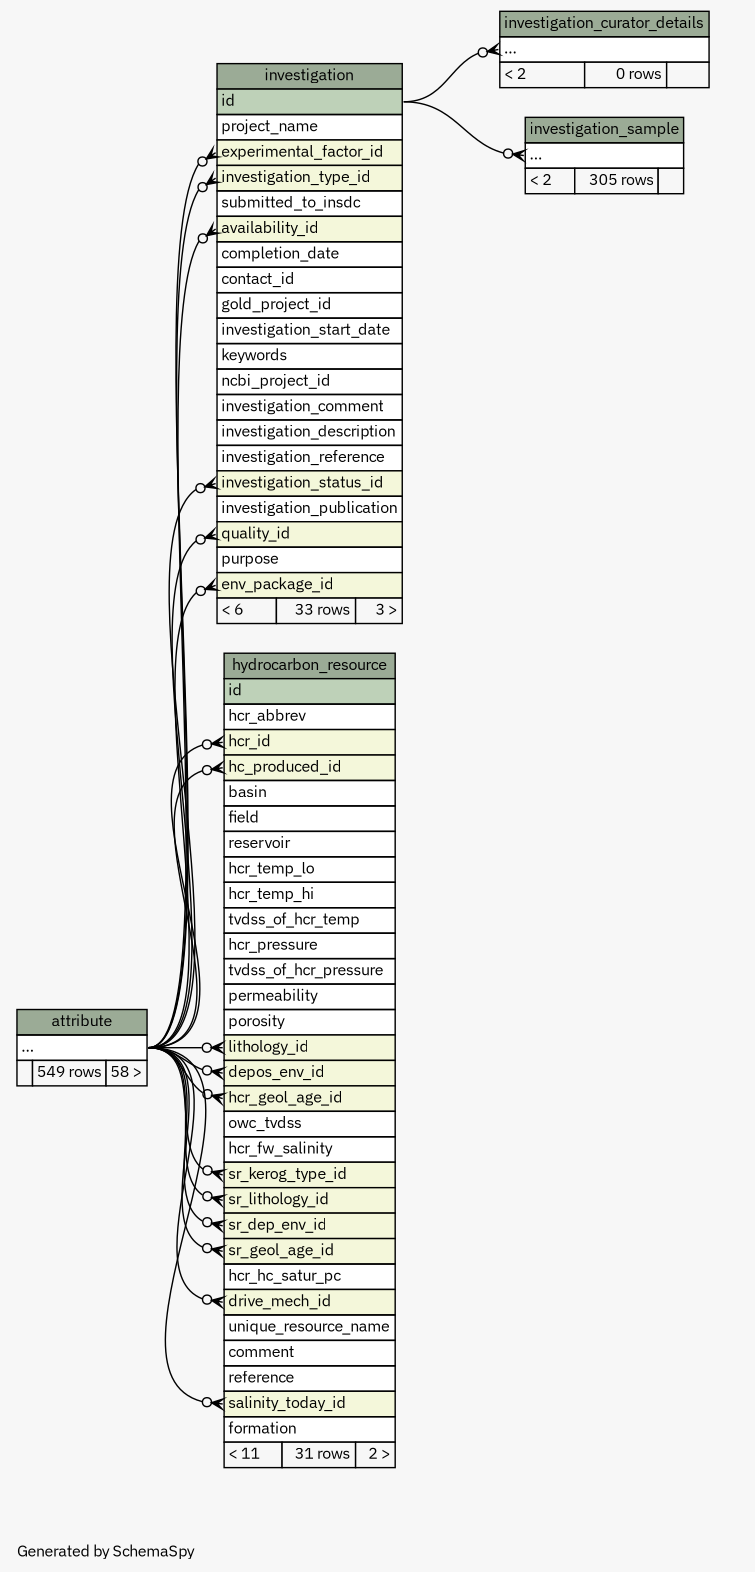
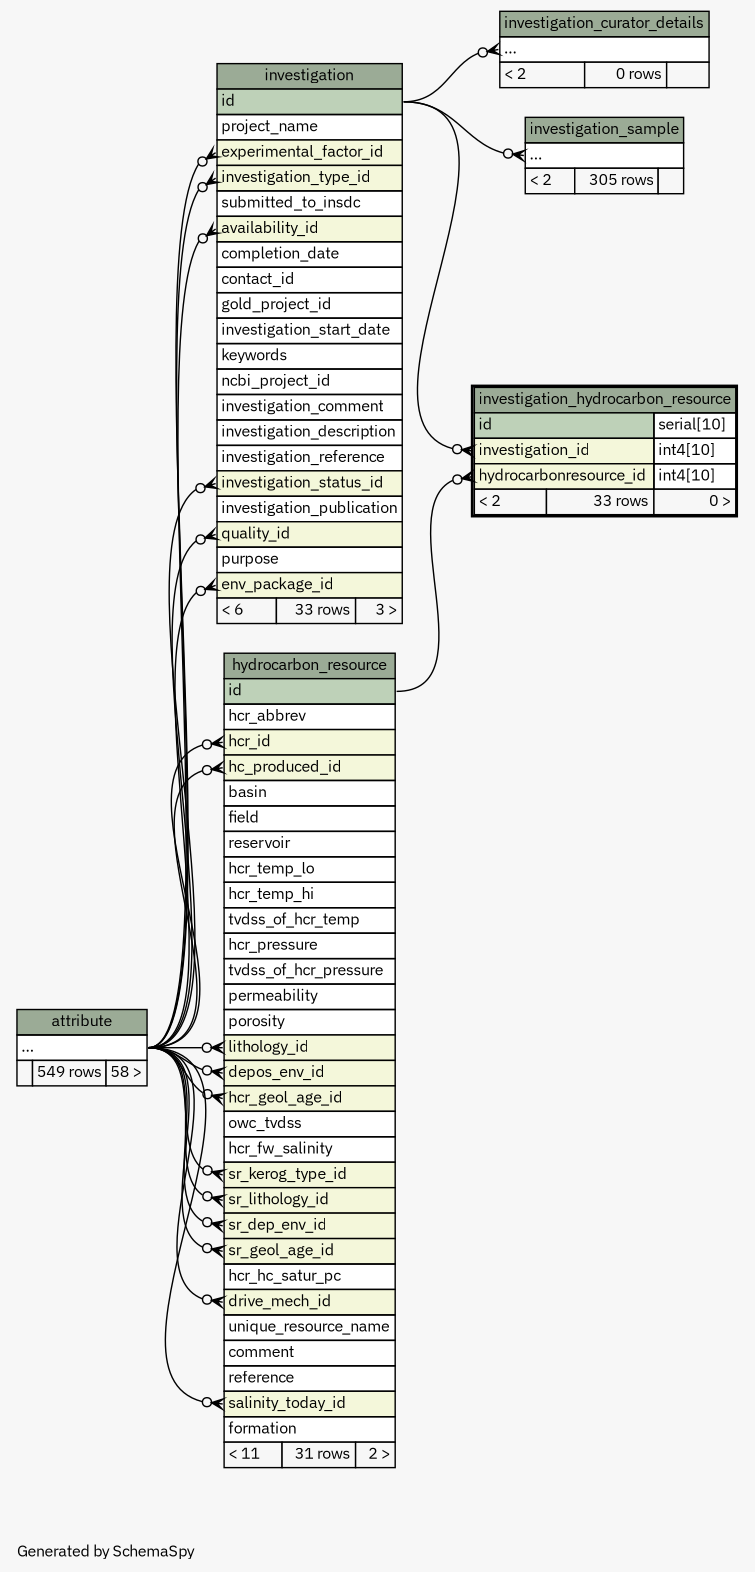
node "investigation_hydrocarbon_resource": added
